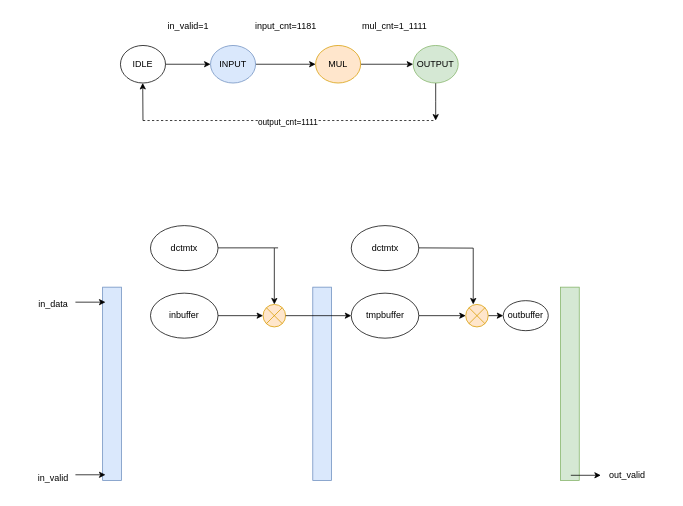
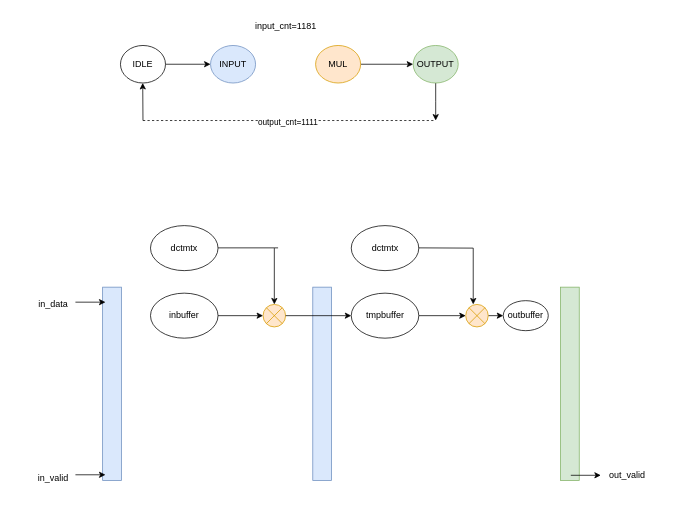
node "in_valid=1": removed
node "mul_cnt=1_1111": removed
edge "INPUT" -> "MUL": removed
